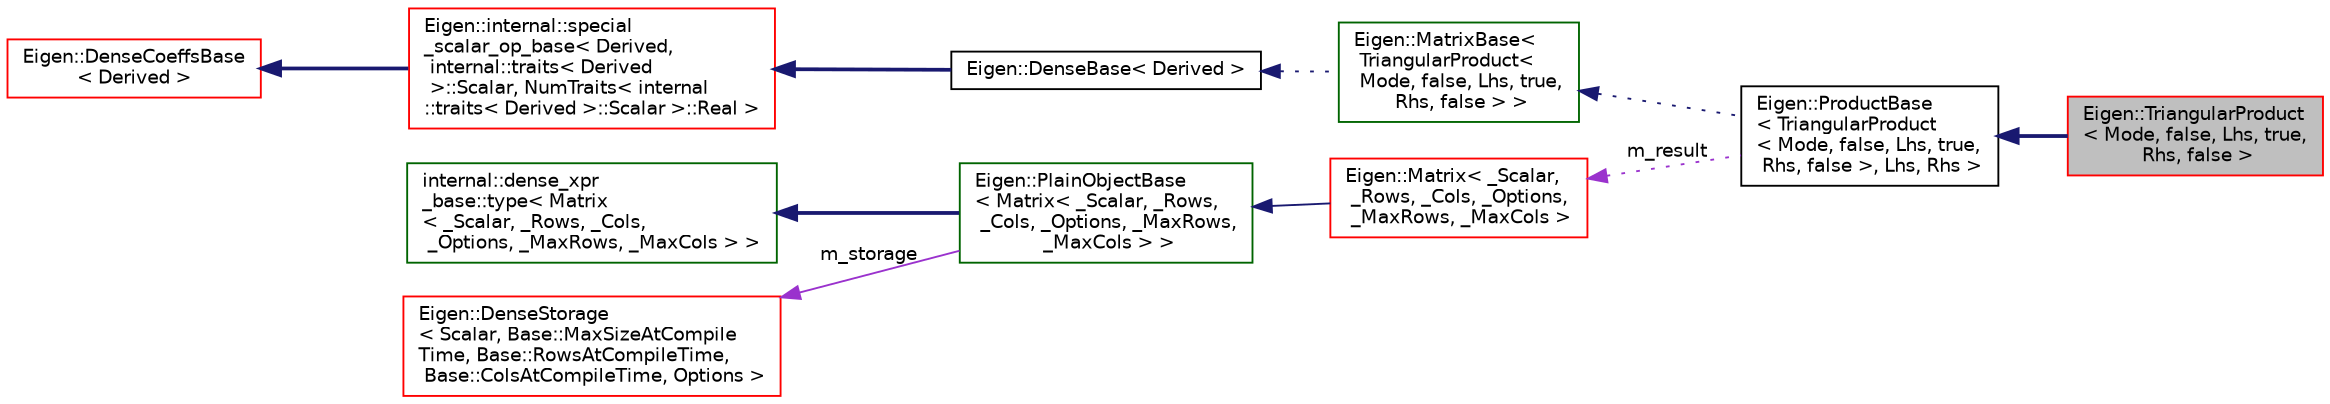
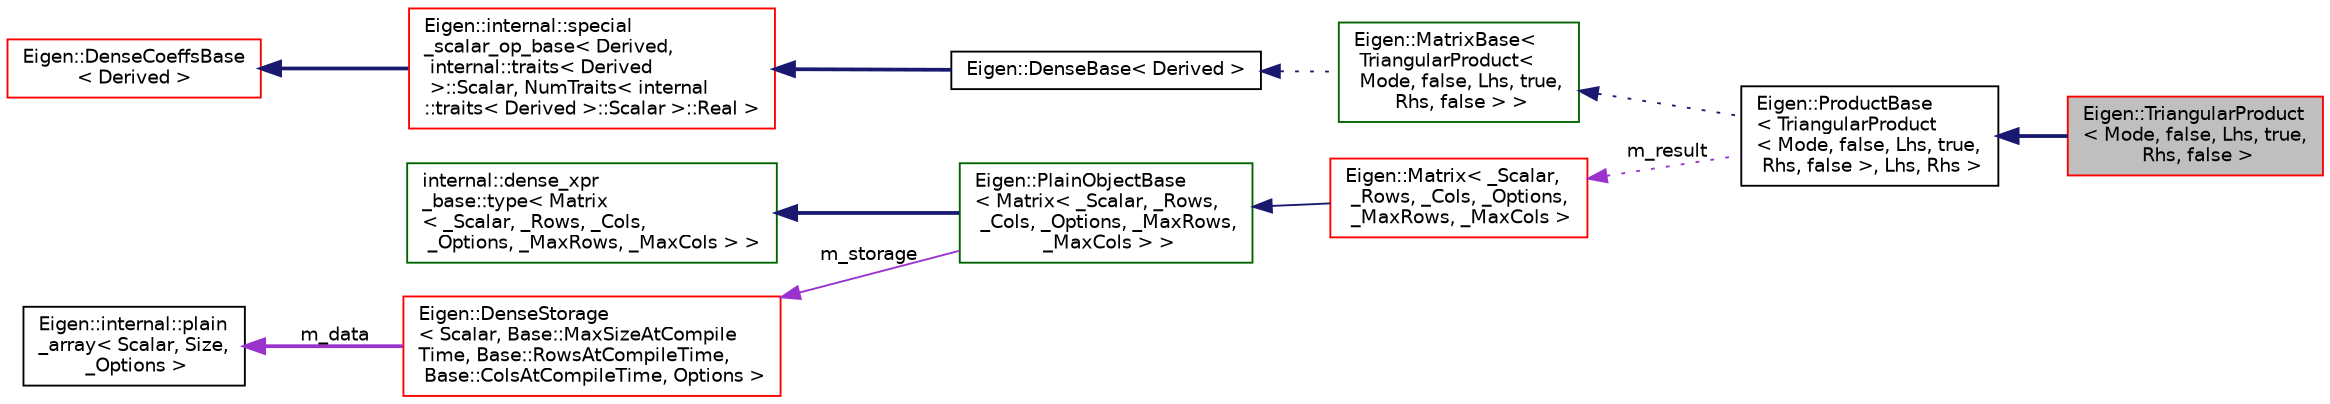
node "Eigen::internal::plain _array< Scalar, Size, _Options >": added
